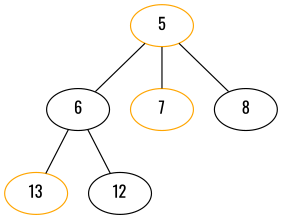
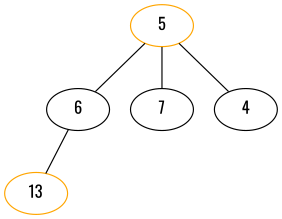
node "7": color orange -> black
node "8": label "8" -> "4"
node "12": removed
